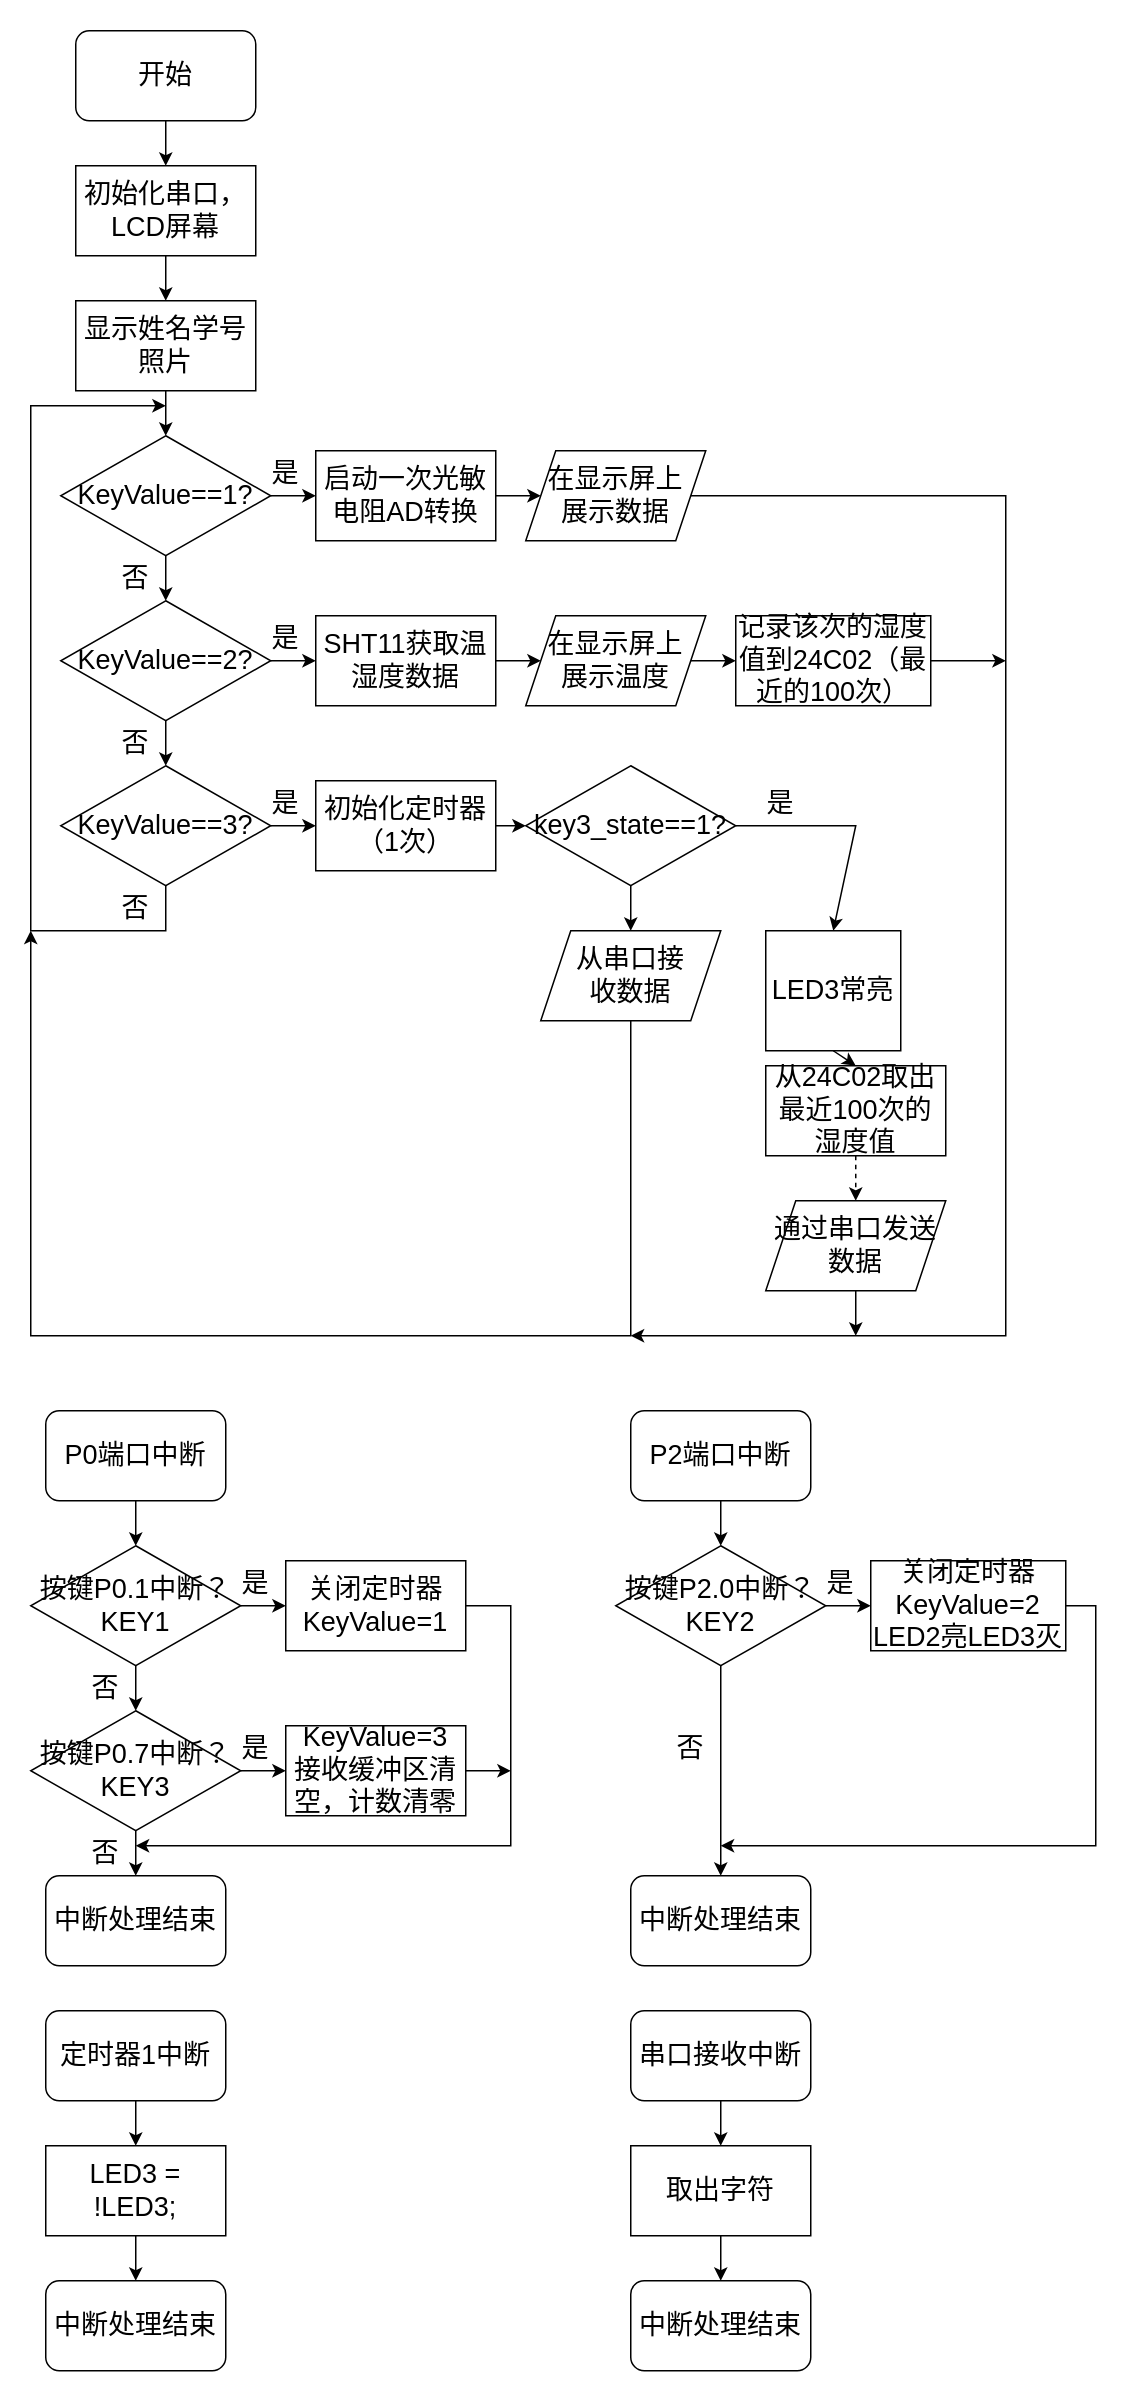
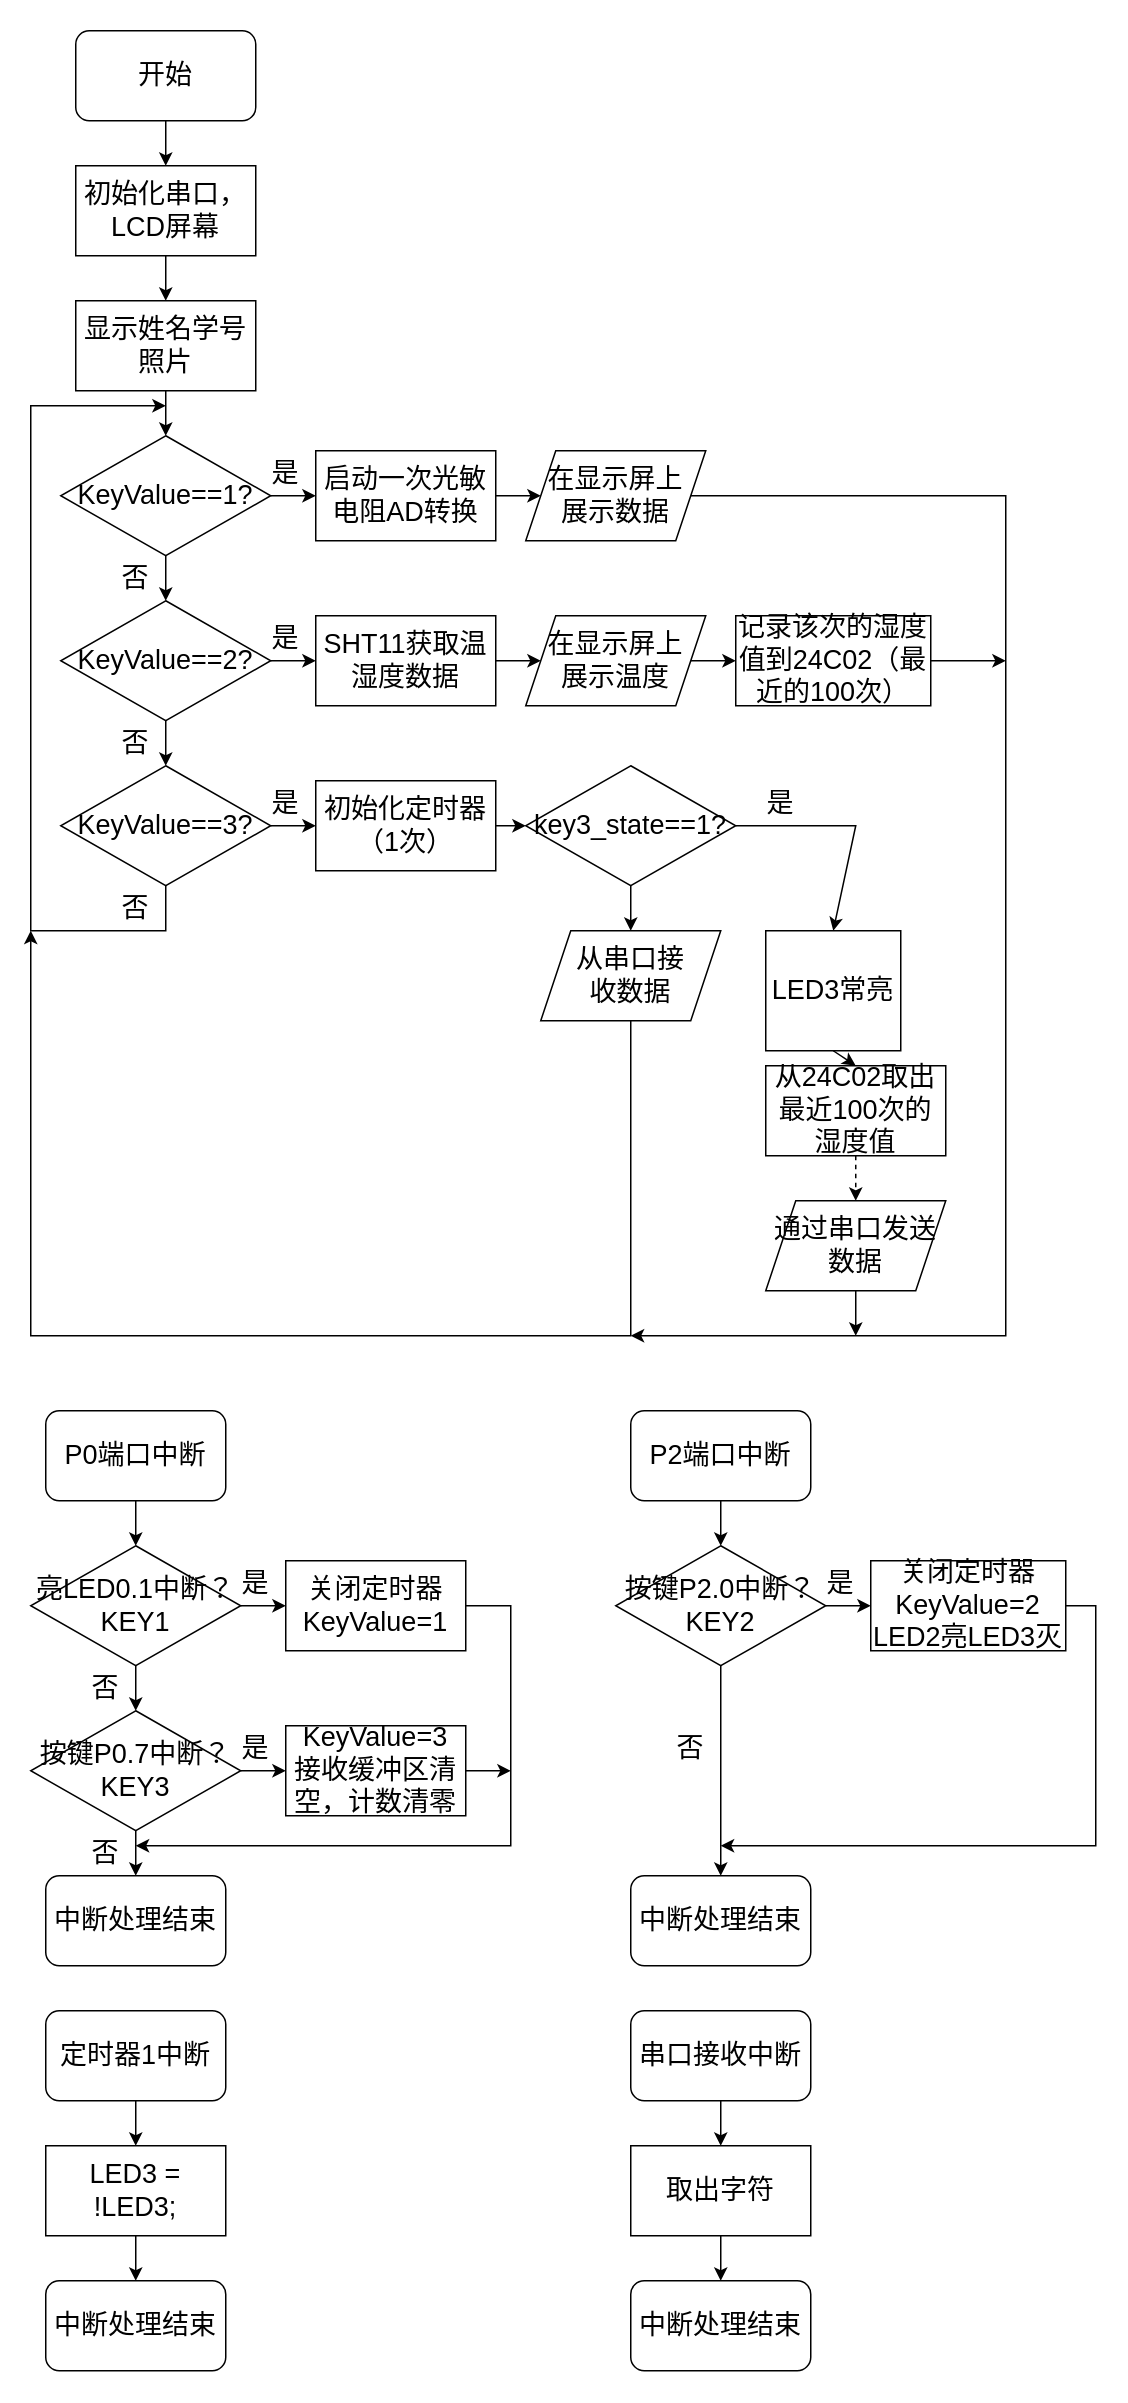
node "按键P0.1中断？ KEY1": label "按键P0.1中断？ KEY1" -> "亮LED0.1中断？ KEY1"
